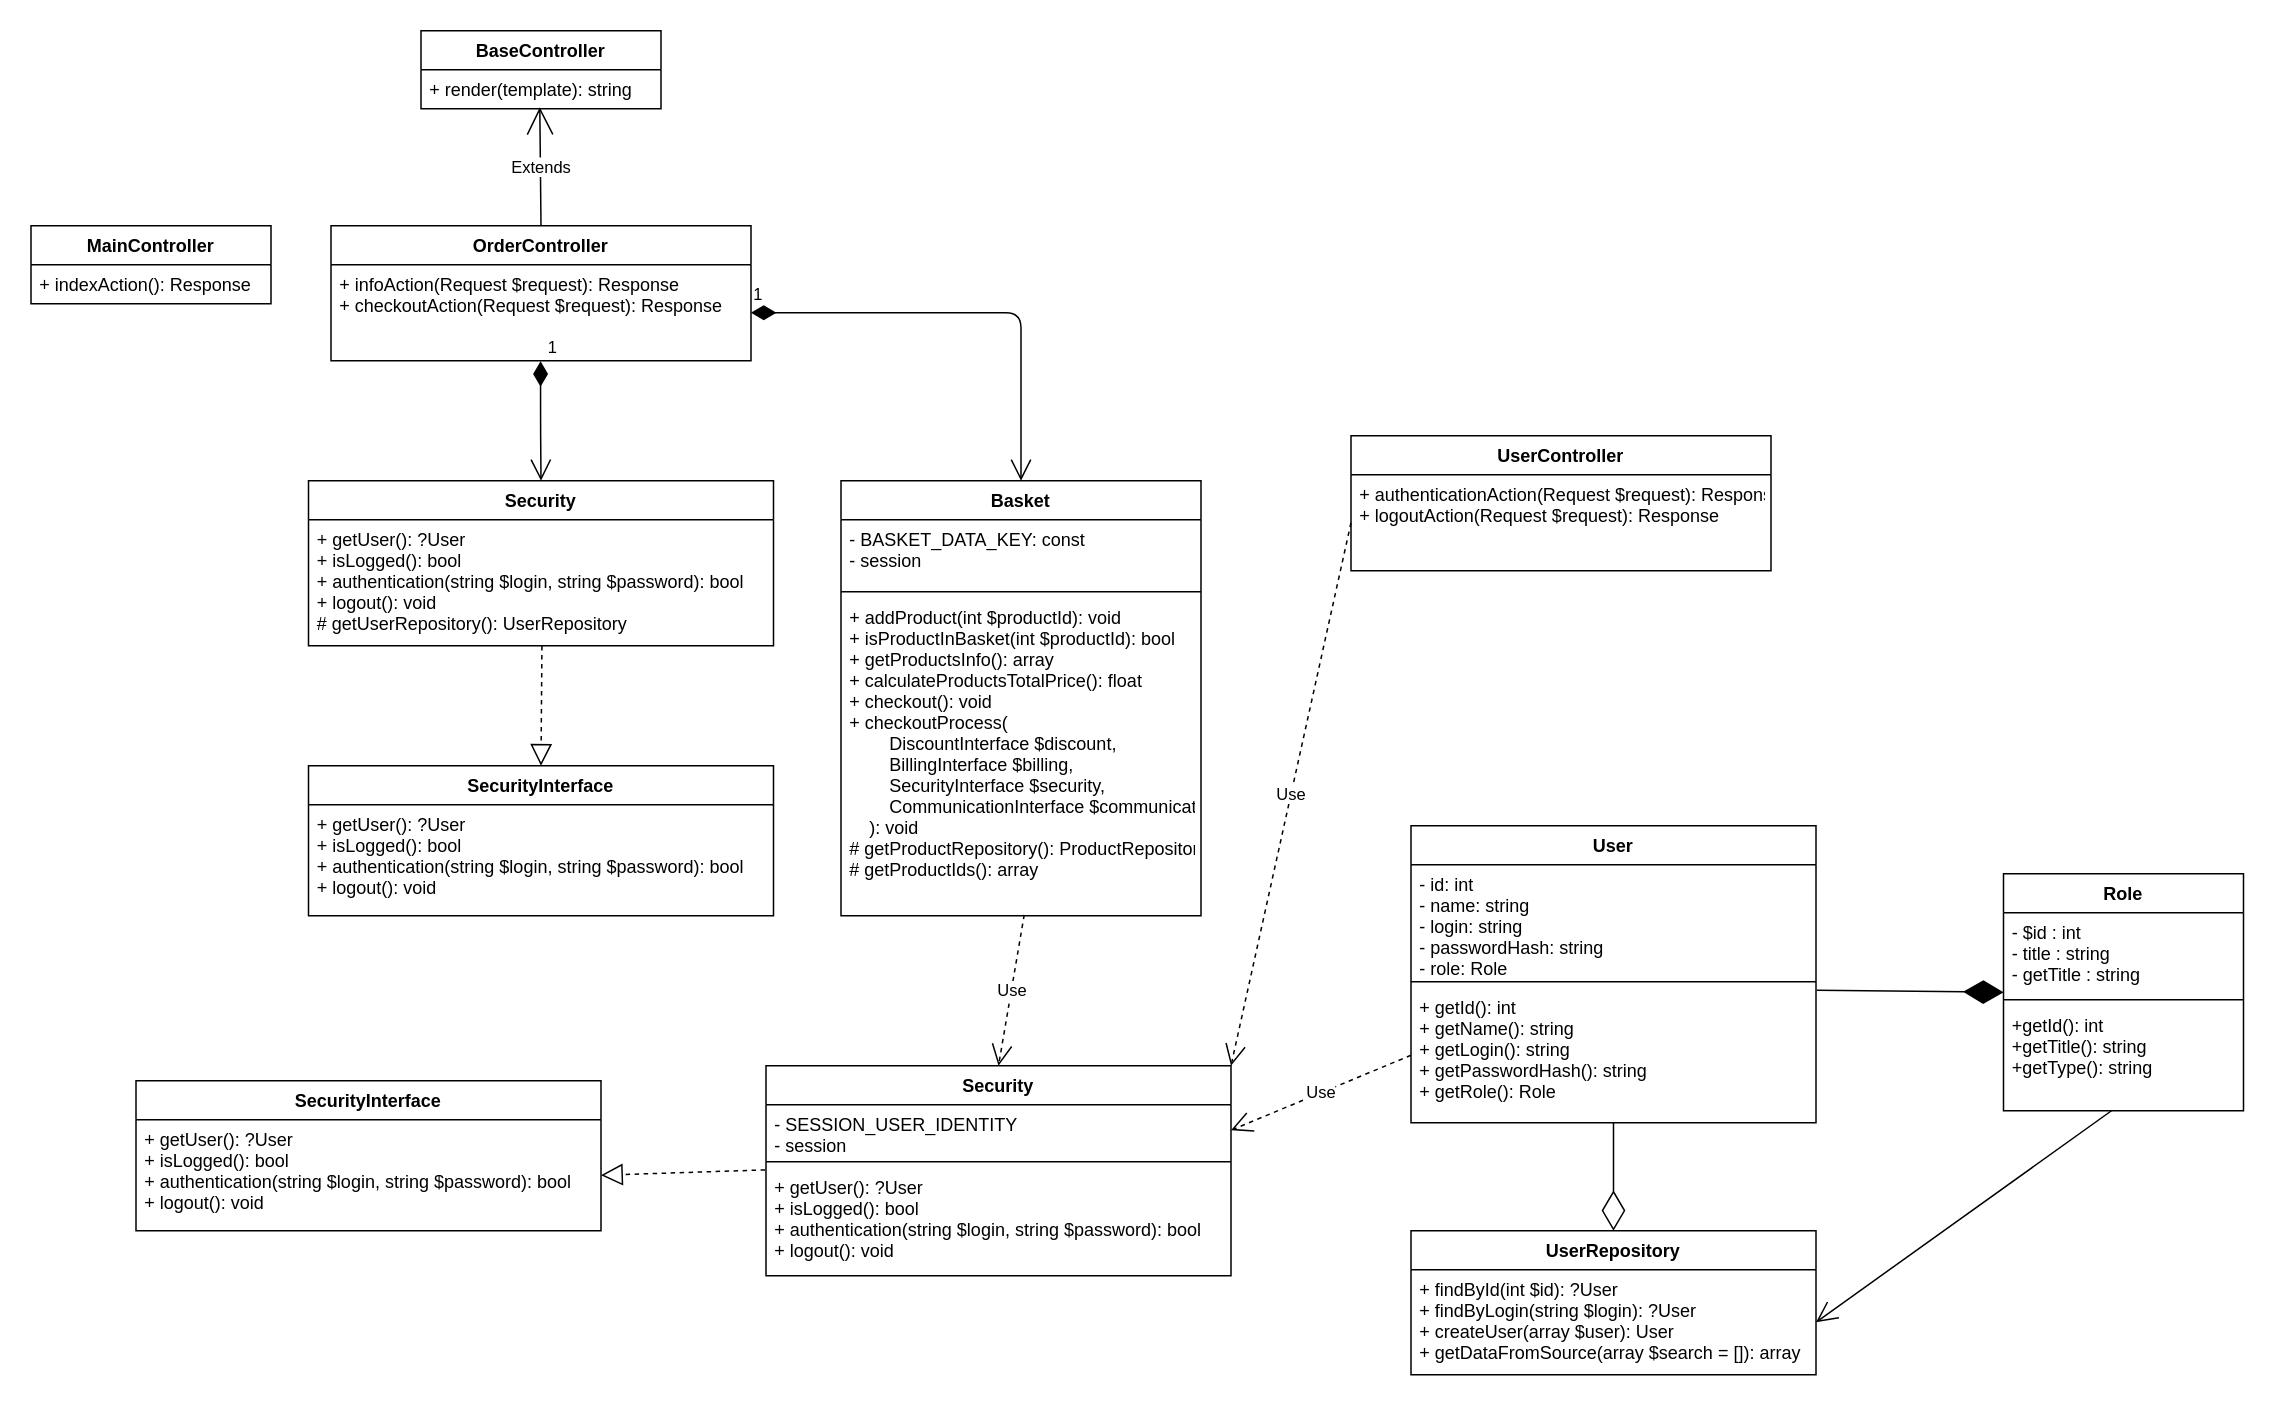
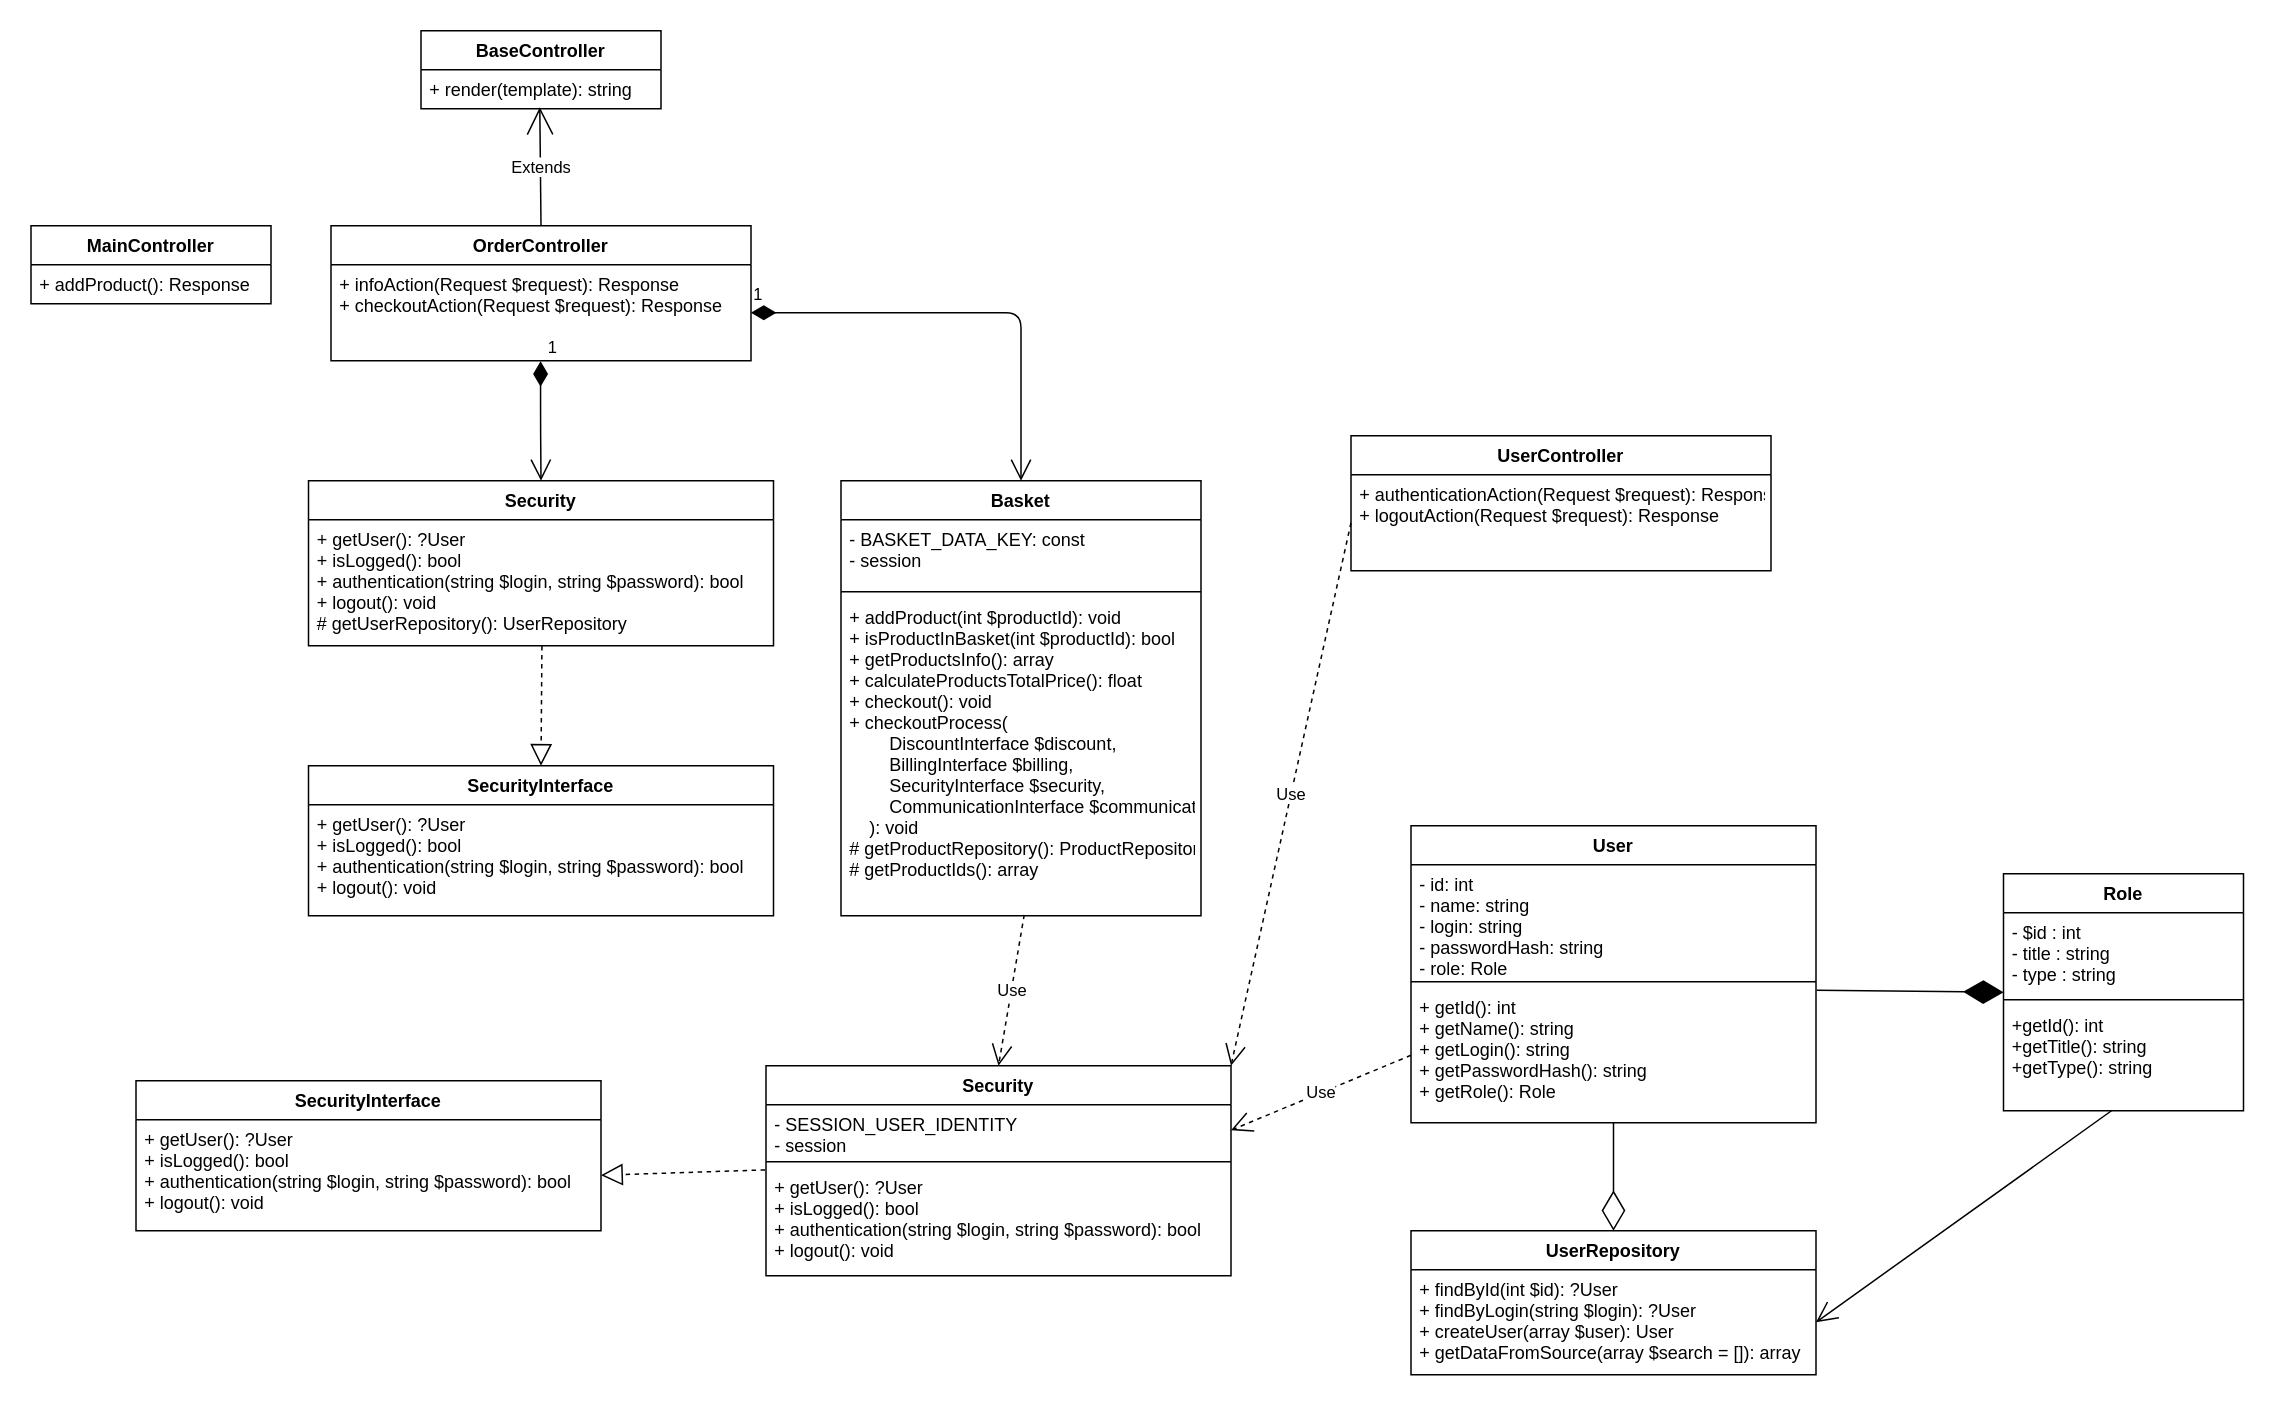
node "+ indexAction(): Response": label "+ indexAction(): Response" -> "+ addProduct(): Response"
node "- $id : int - title : string - getTitle : string": label "- $id : int - title : string - getTitle : string" -> "- $id : int - title : string - type : string"
